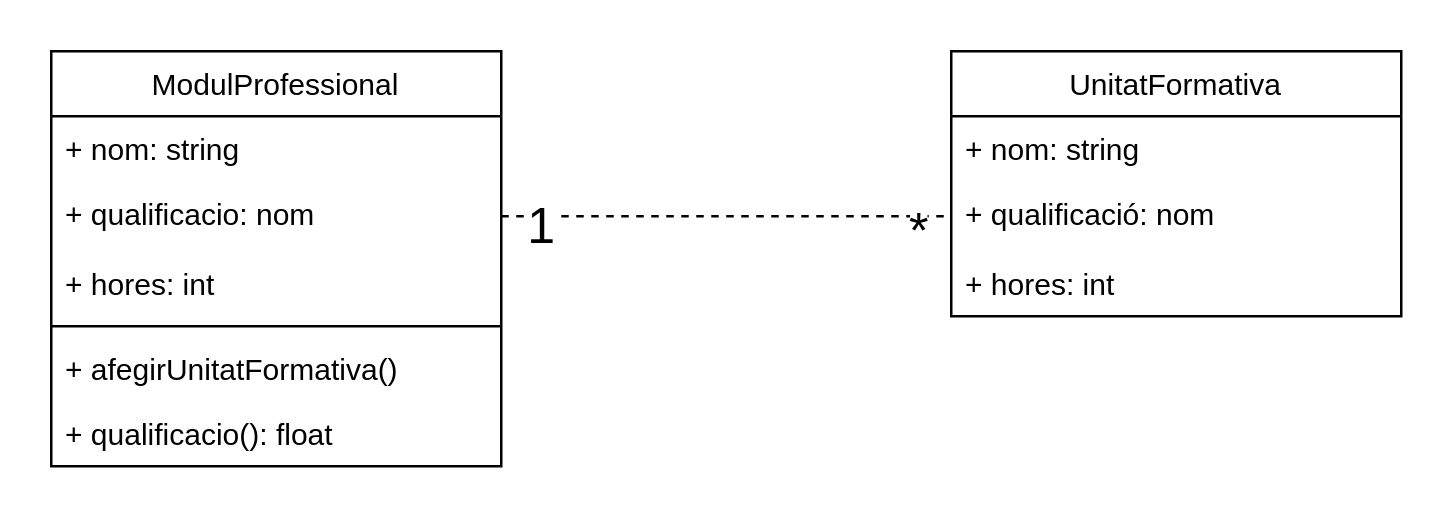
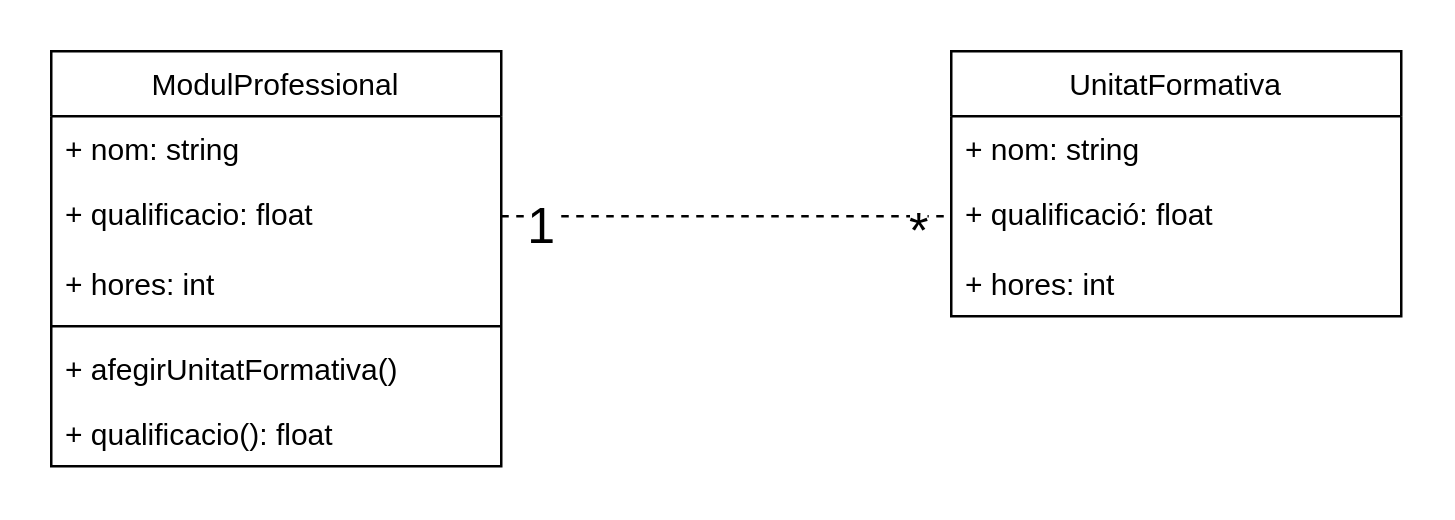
node "+ qualificacio: nom": label "+ qualificacio: nom" -> "+ qualificacio: float"
node "+ qualificació: nom": label "+ qualificació: nom" -> "+ qualificació: float"
